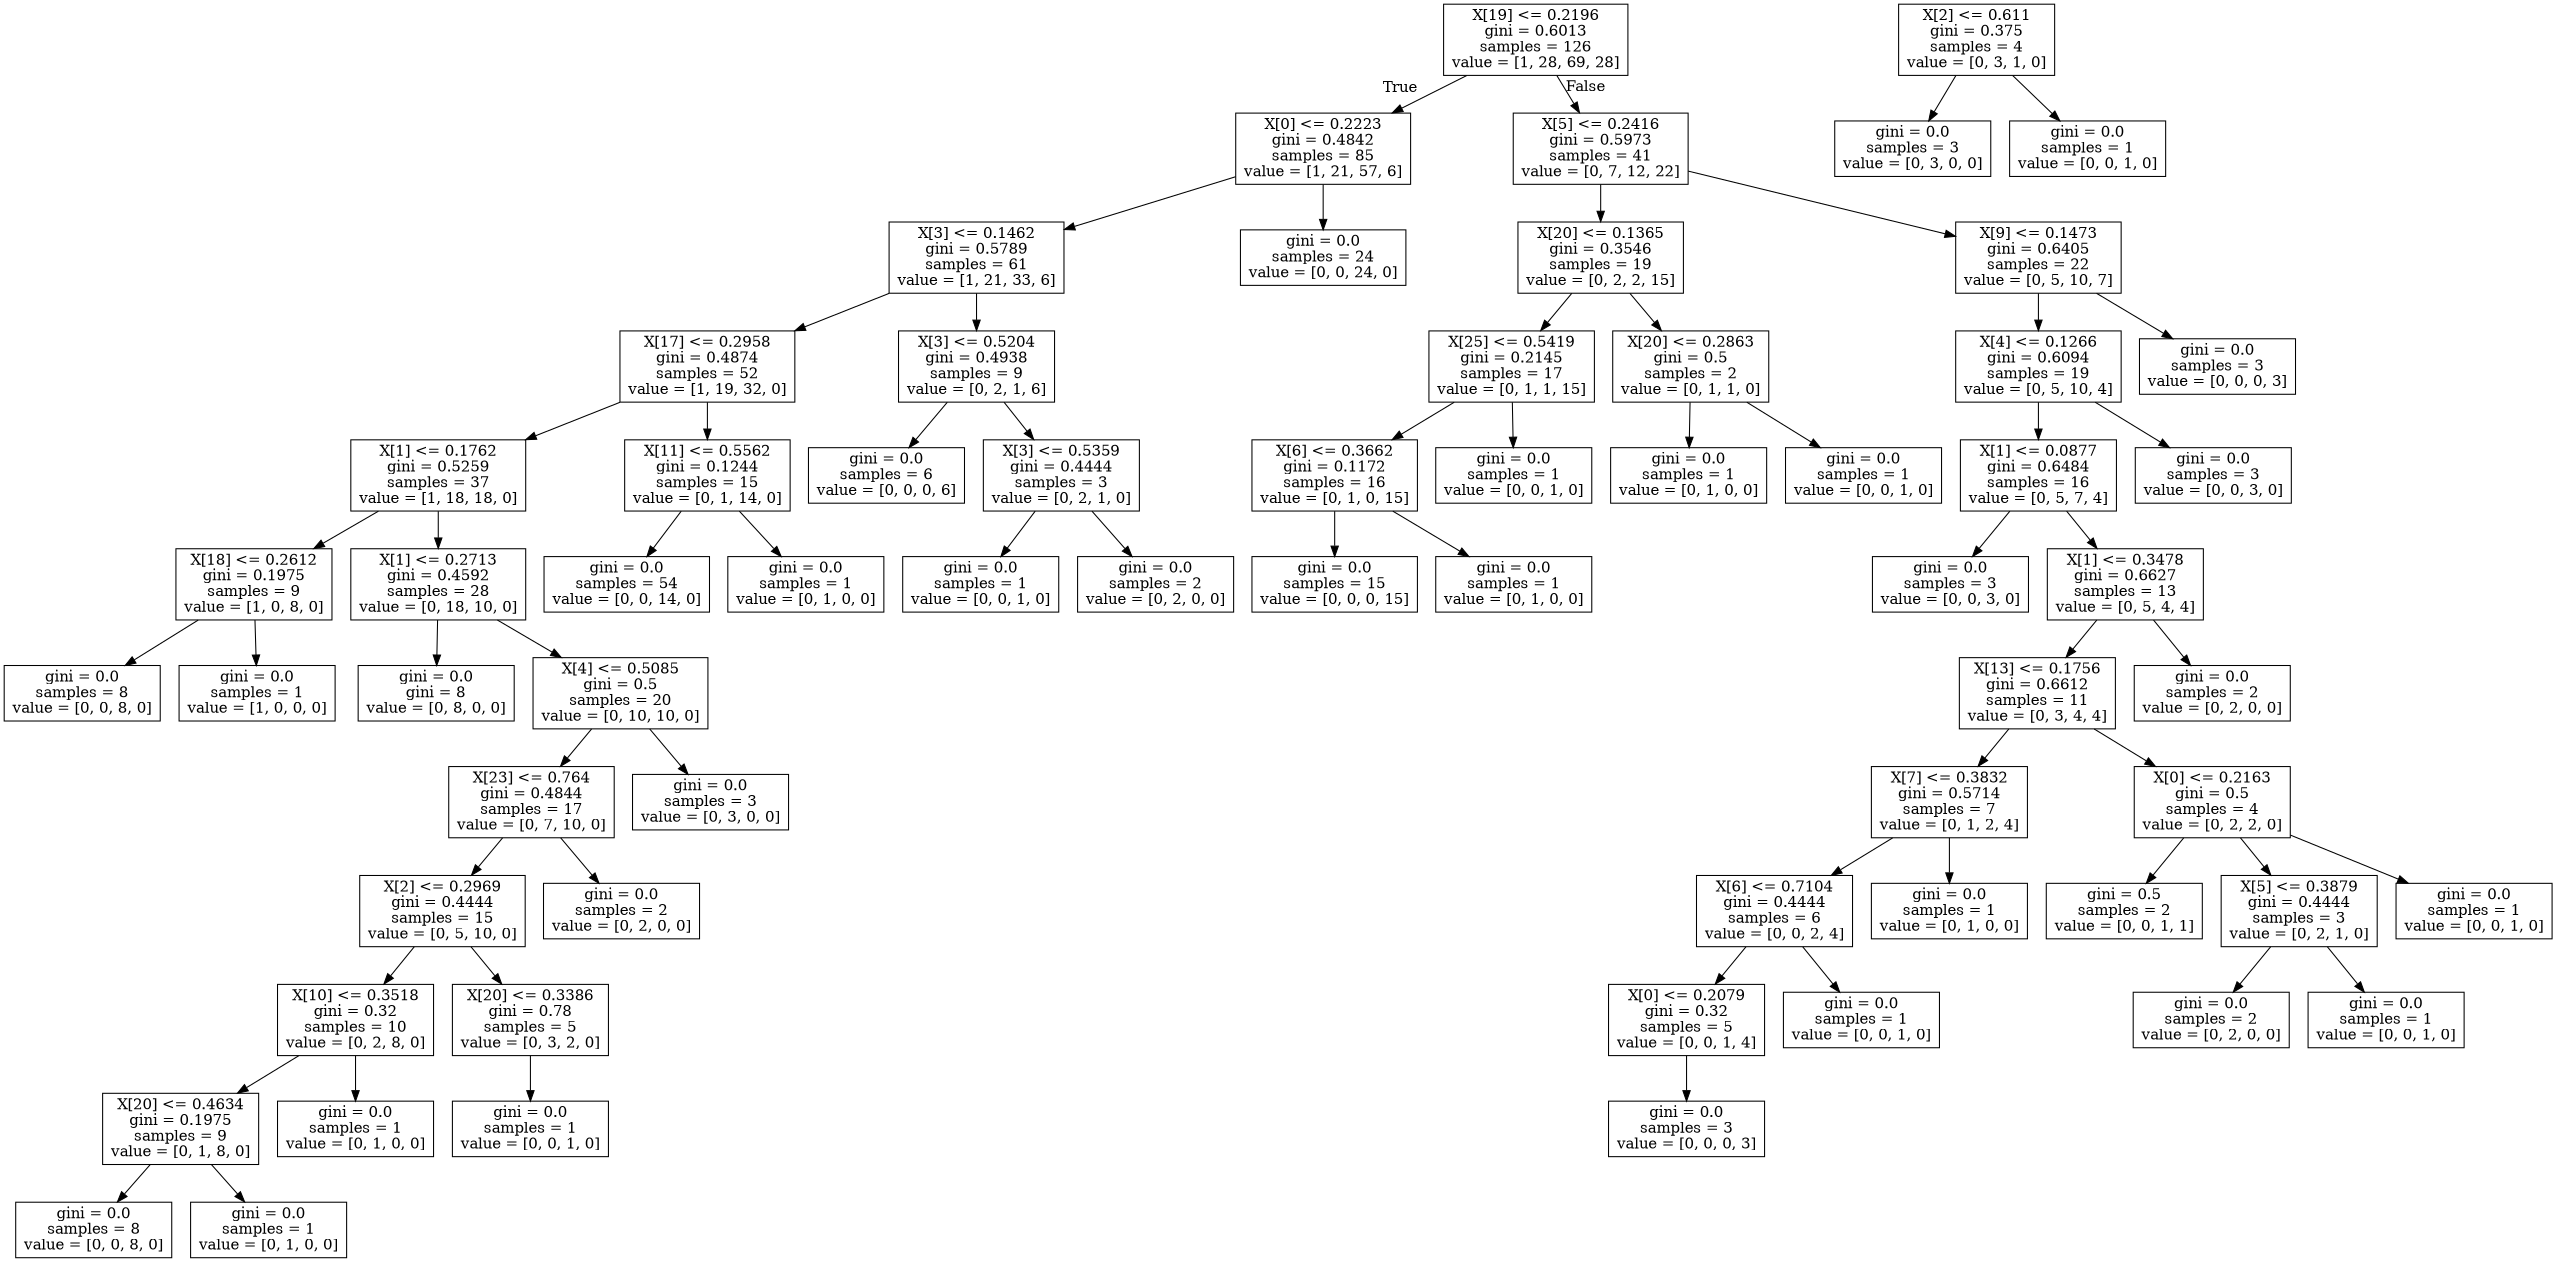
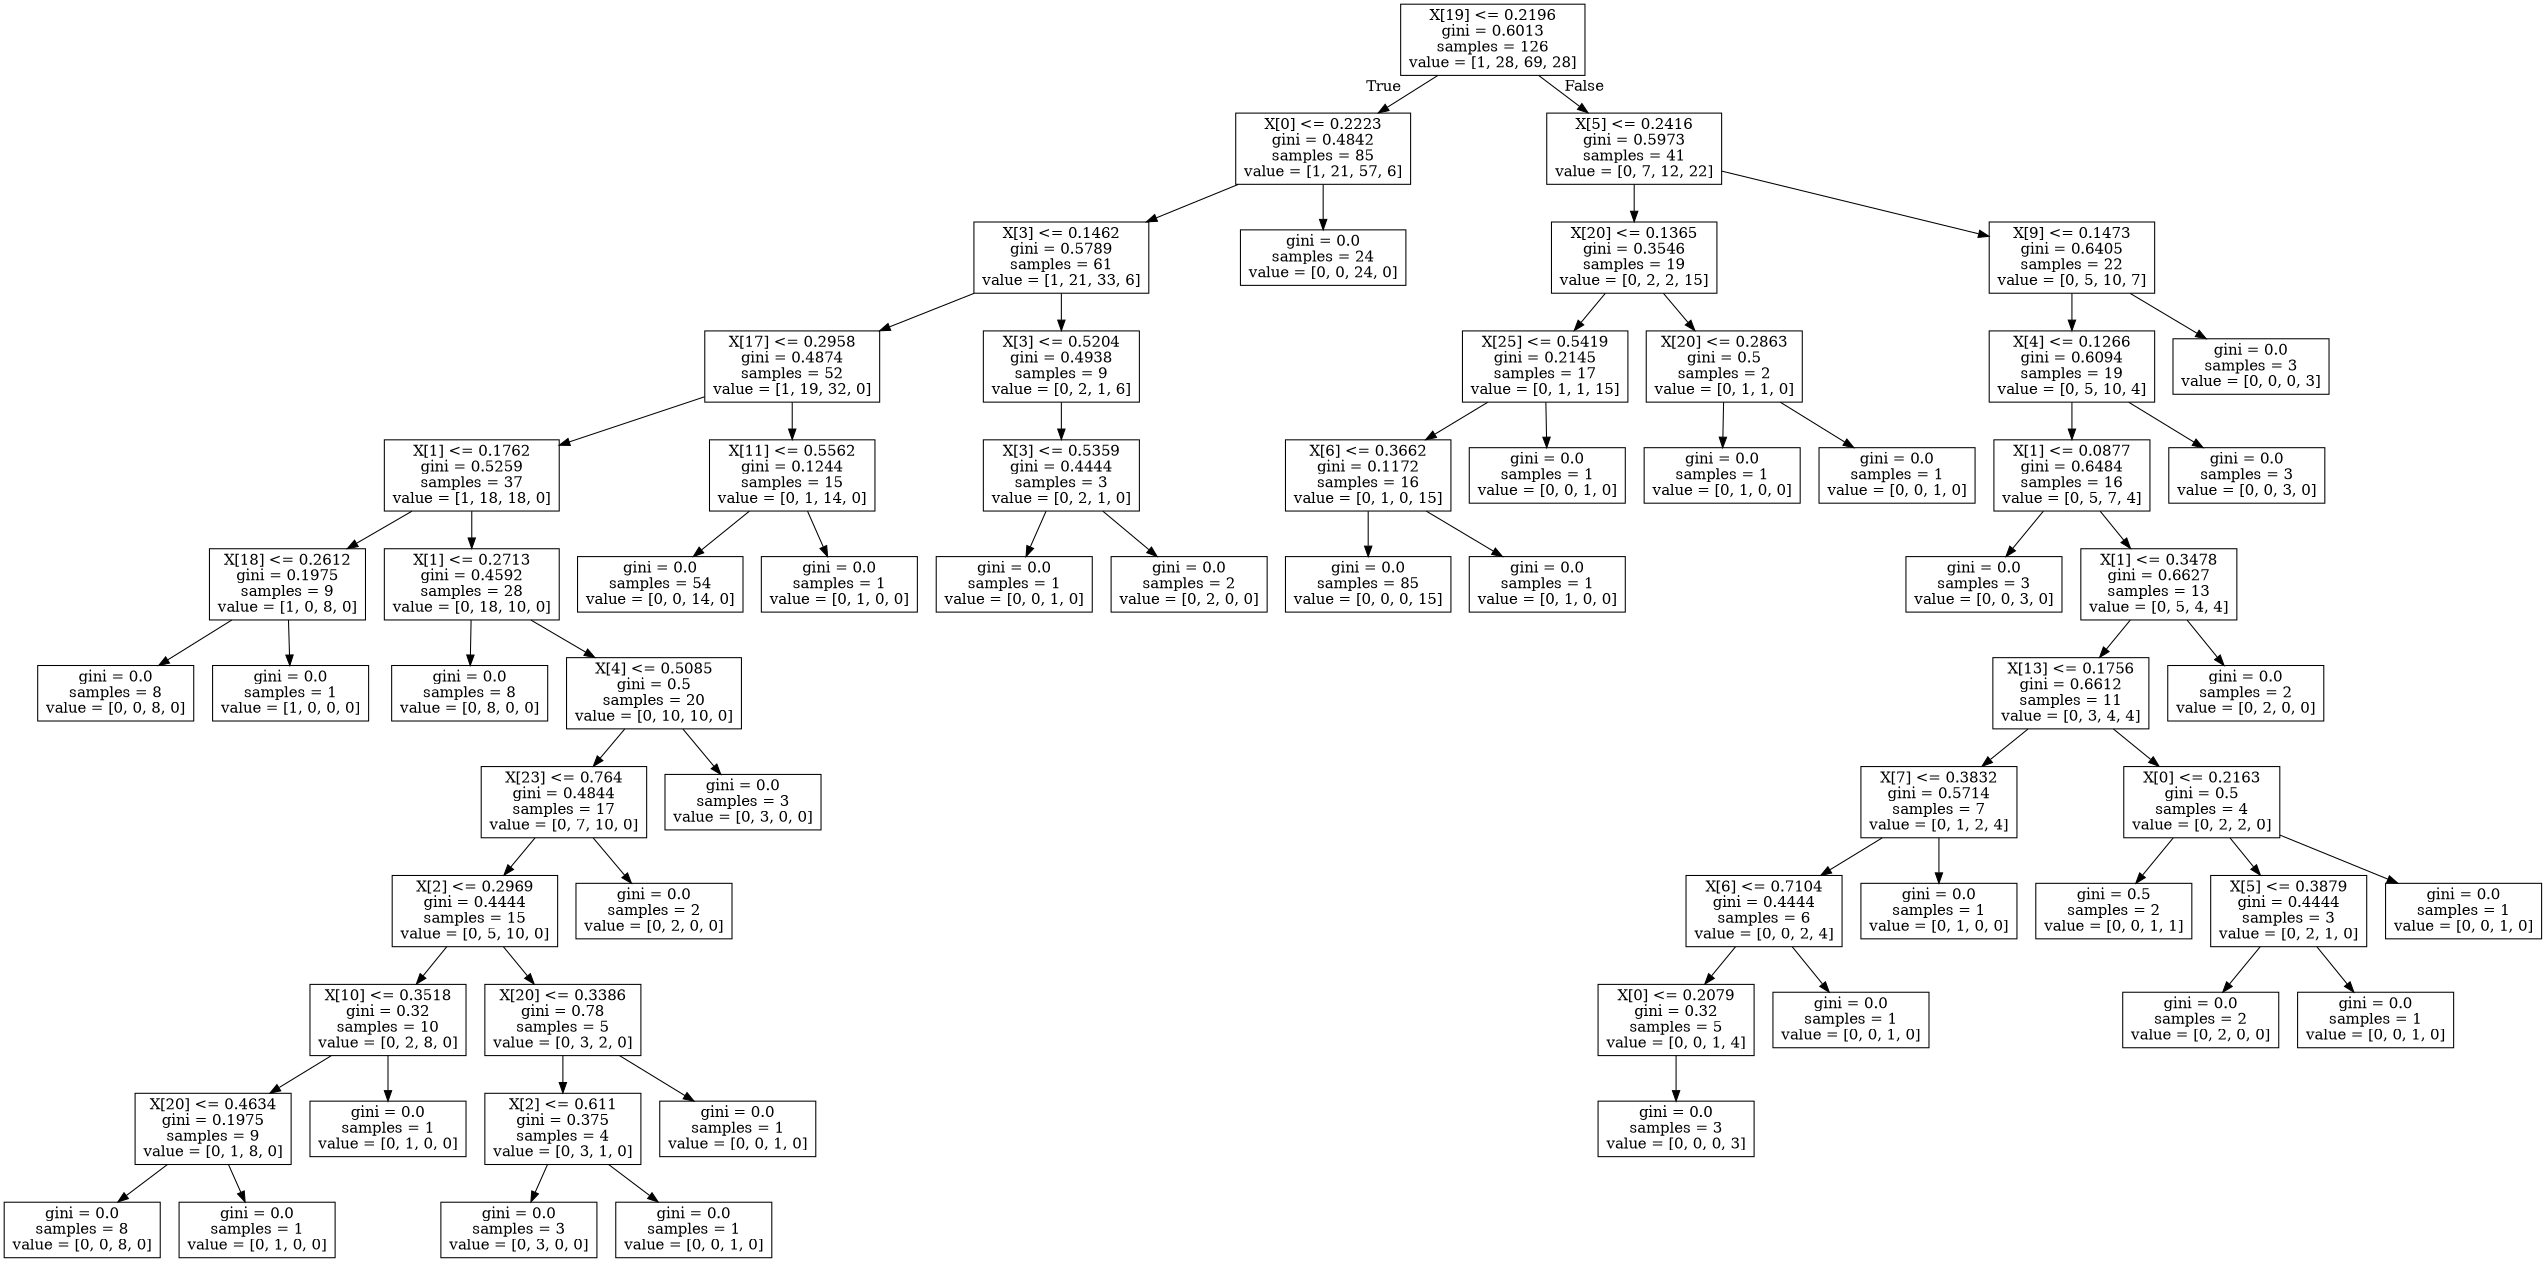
node "gini = 0.0 samples = 6 value = [0, 0, 0, 6]": removed
node "gini = 0.0 samples = 15 value = [0, 0, 0, 15]": label "gini = 0.0 samples = 15 value = [0, 0, 0, 15]" -> "gini = 0.0 samples = 85 value = [0, 0, 0, 15]"
node "gini = 0.0 gini = 8 value = [0, 8, 0, 0]": label "gini = 0.0 gini = 8 value = [0, 8, 0, 0]" -> "gini = 0.0 samples = 8 value = [0, 8, 0, 0]"
edge "X[20] <= 0.3386 gini = 0.78 samples = 5 value = [0, 3, 2, 0]" -> "X[2] <= 0.611 gini = 0.375 samples = 4 value = [0, 3, 1, 0]": added
